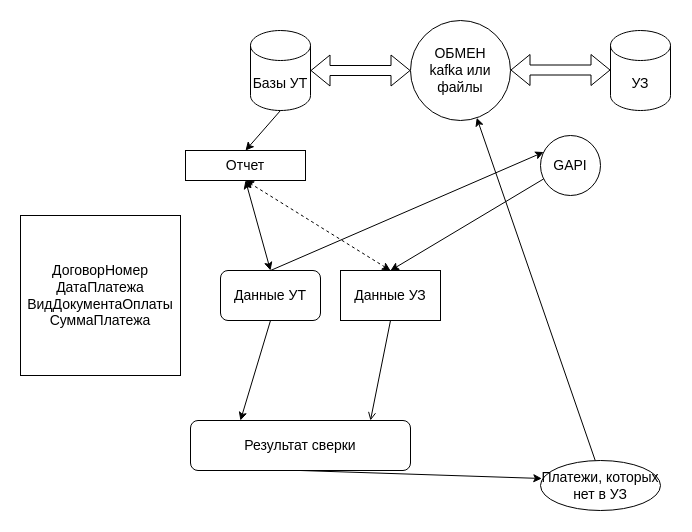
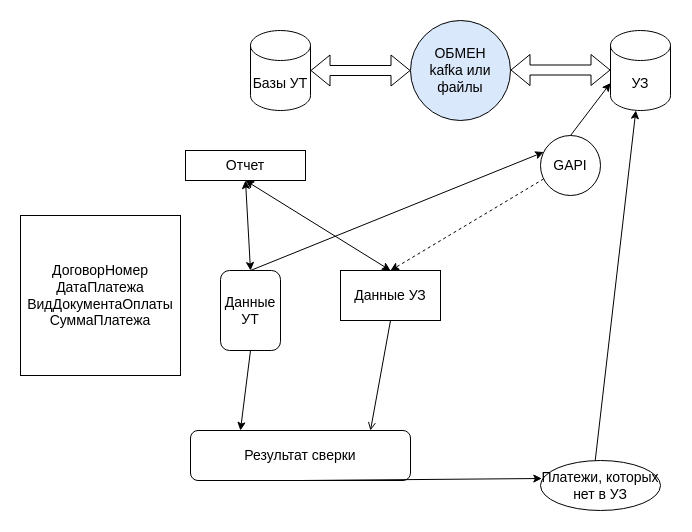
node "ОБМЕН kafka или файлы": fillcolor #ffffff -> #dae8fc
edge "GAPI" -> "УЗ": added
edge "Базы УТ" -> "Отчет": removed
edge "GAPI" -> "Данные УЗ": style solid -> dashed
edge "Отчет" -- "Данные УЗ": style dashed -> solid
edge "Платежи, которых нет в УЗ" -> "ОБМЕН kafka или файлы": now "Платежи, которых нет в УЗ" -> "УЗ"
node "Данные УТ": size 100x50 -> 60x80
node "Результат сверки": moved (301, 446) -> (301, 456)
